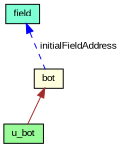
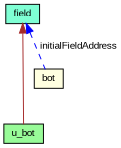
edge "u_bot" -> "bot": now "u_bot" -> "field"
